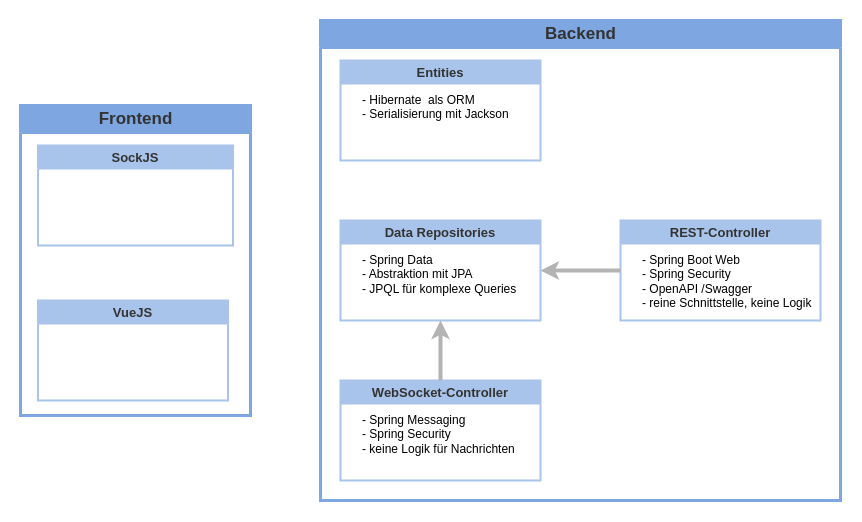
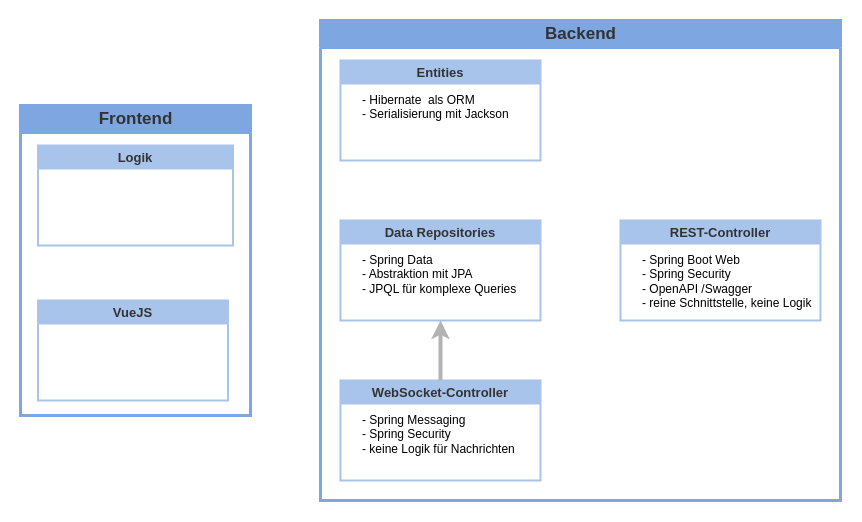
node "SockJS": label "SockJS" -> "Logik"
edge "REST-Controller" -> "Data Repositories": removed
